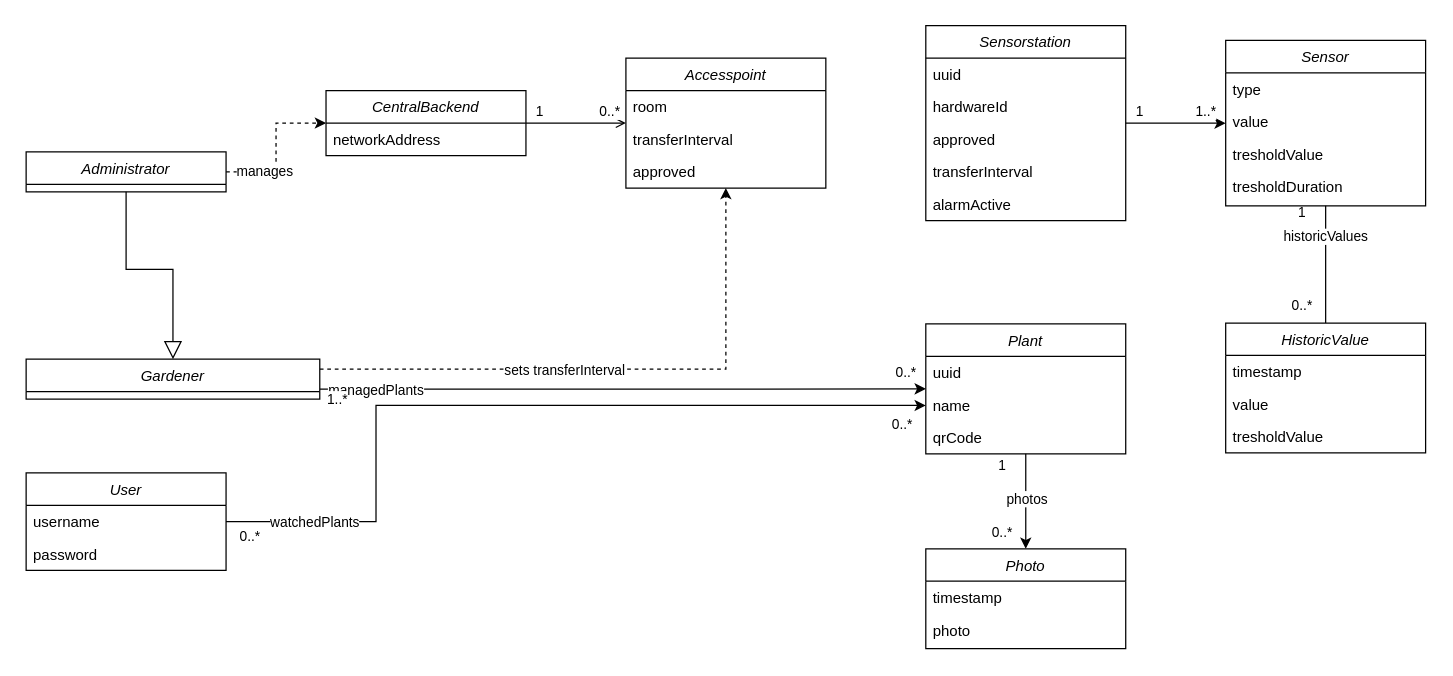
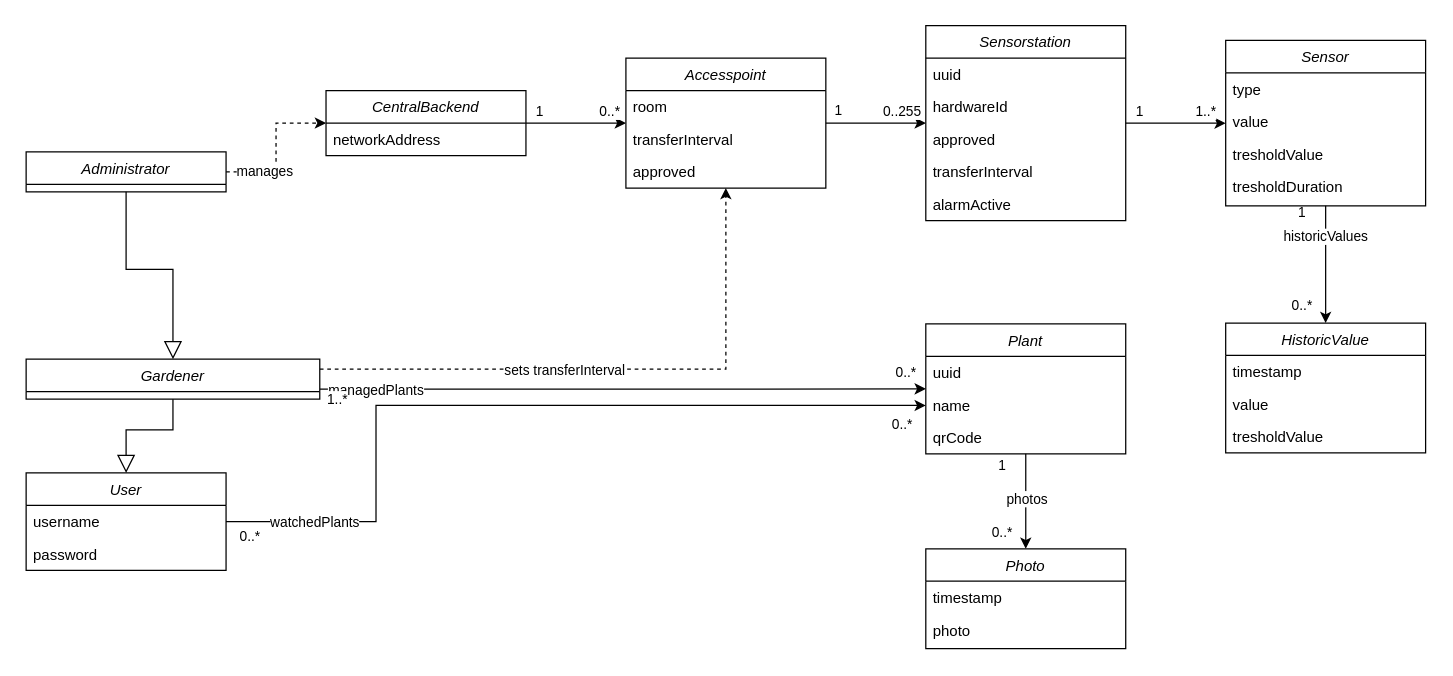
edge "CentralBackend" -> "Accesspoint": arrowhead open -> classic
edge "Accesspoint" -> "Sensorstation": added, labels "1", "0..255"
edge "Sensor" -- "HistoricValue": arrowhead none -> classic
edge "Gardener" -> "User": added
